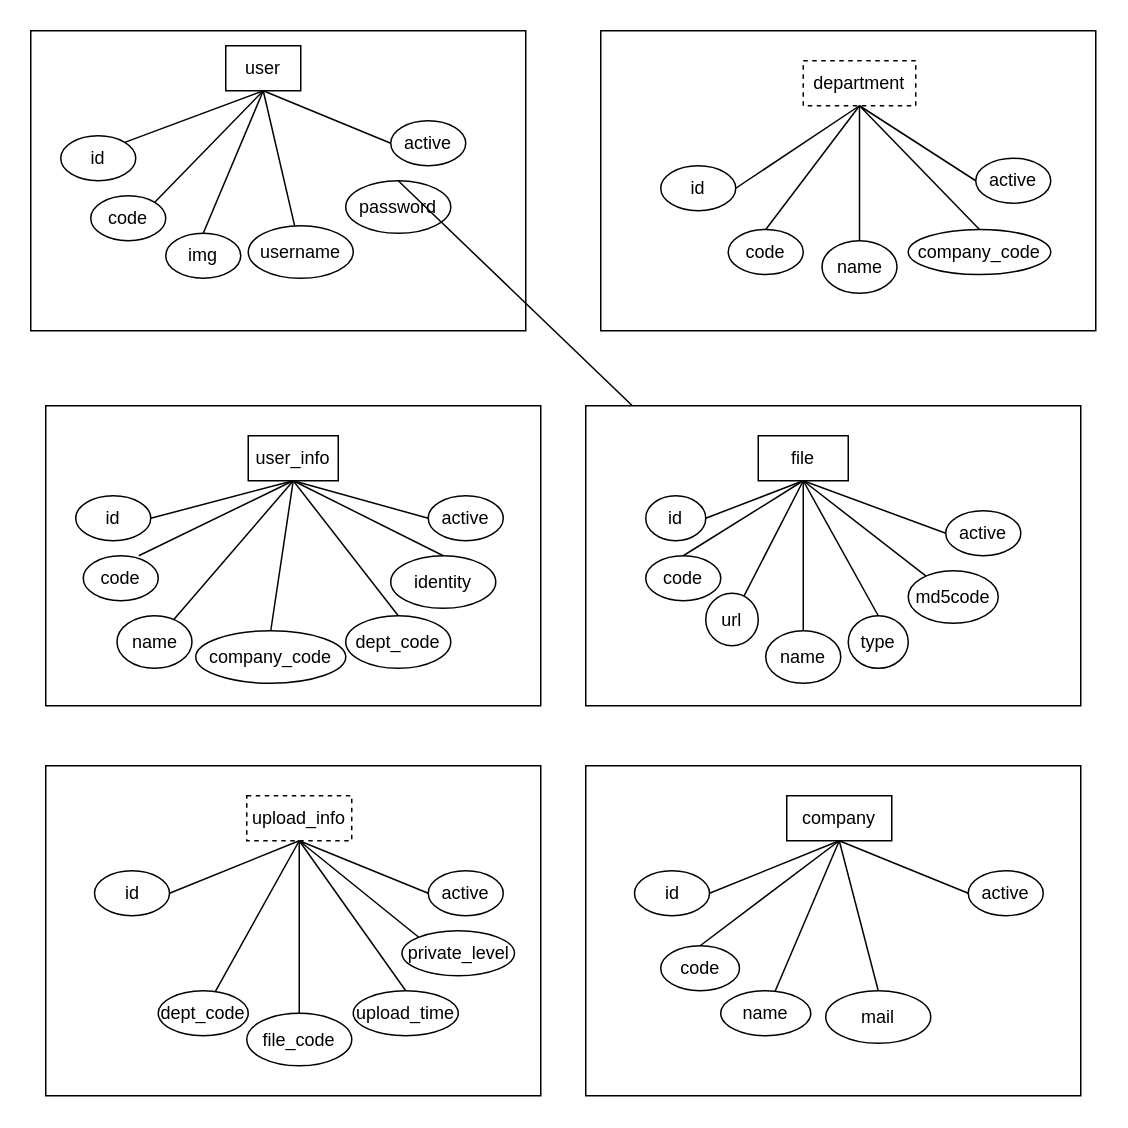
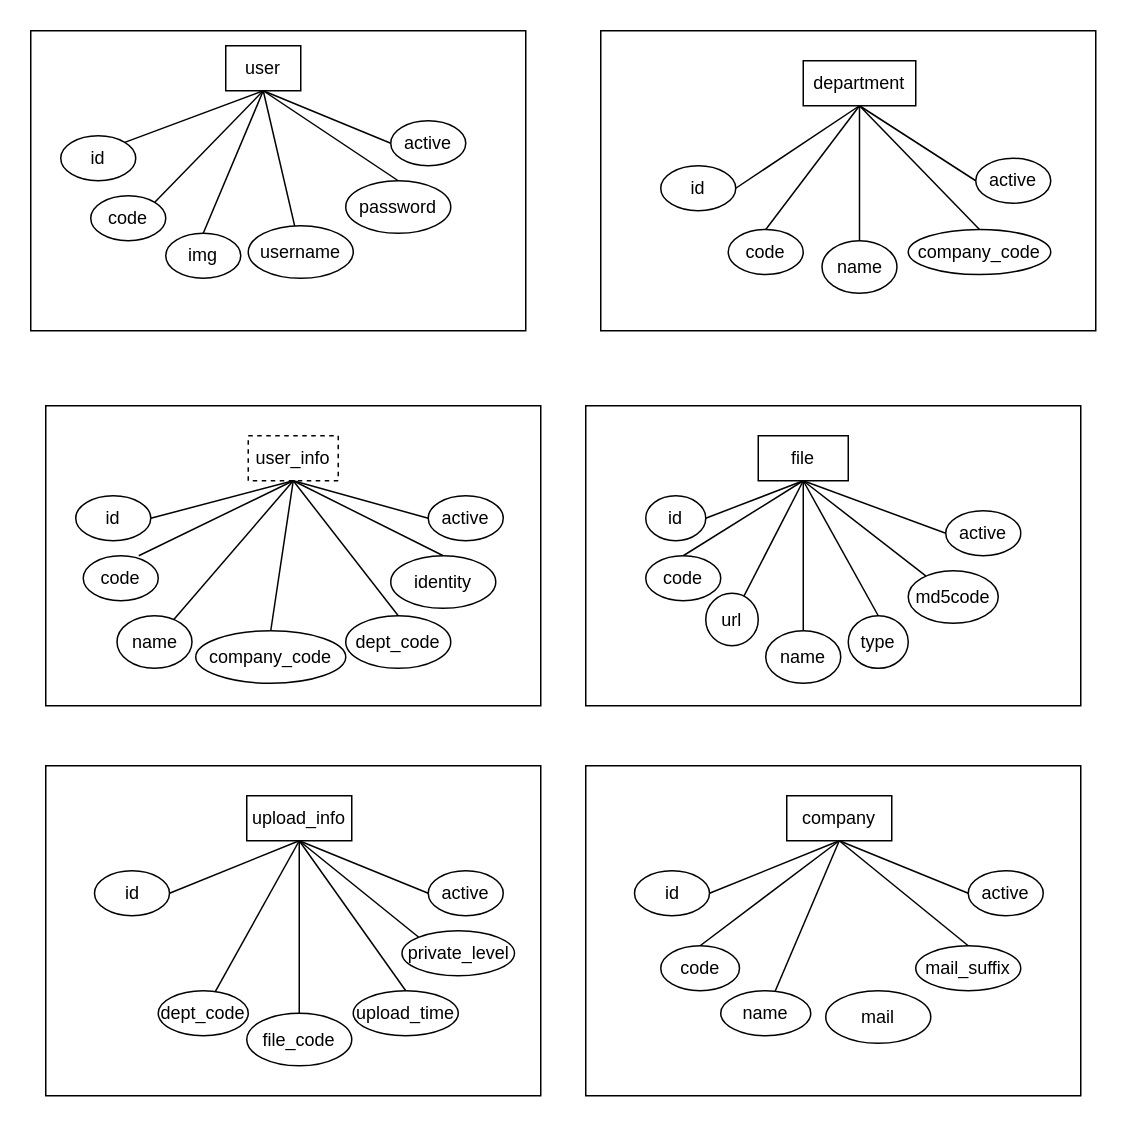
node "department": style dashed -> solid
edge "password" -- "type": now "password" -- "user"
node "user_info": style solid -> dashed
node "upload_info": style dashed -> solid
edge "company" -- "mail_suffix": added
edge "company" -- "mail": removed
node "mail_suffix": added
